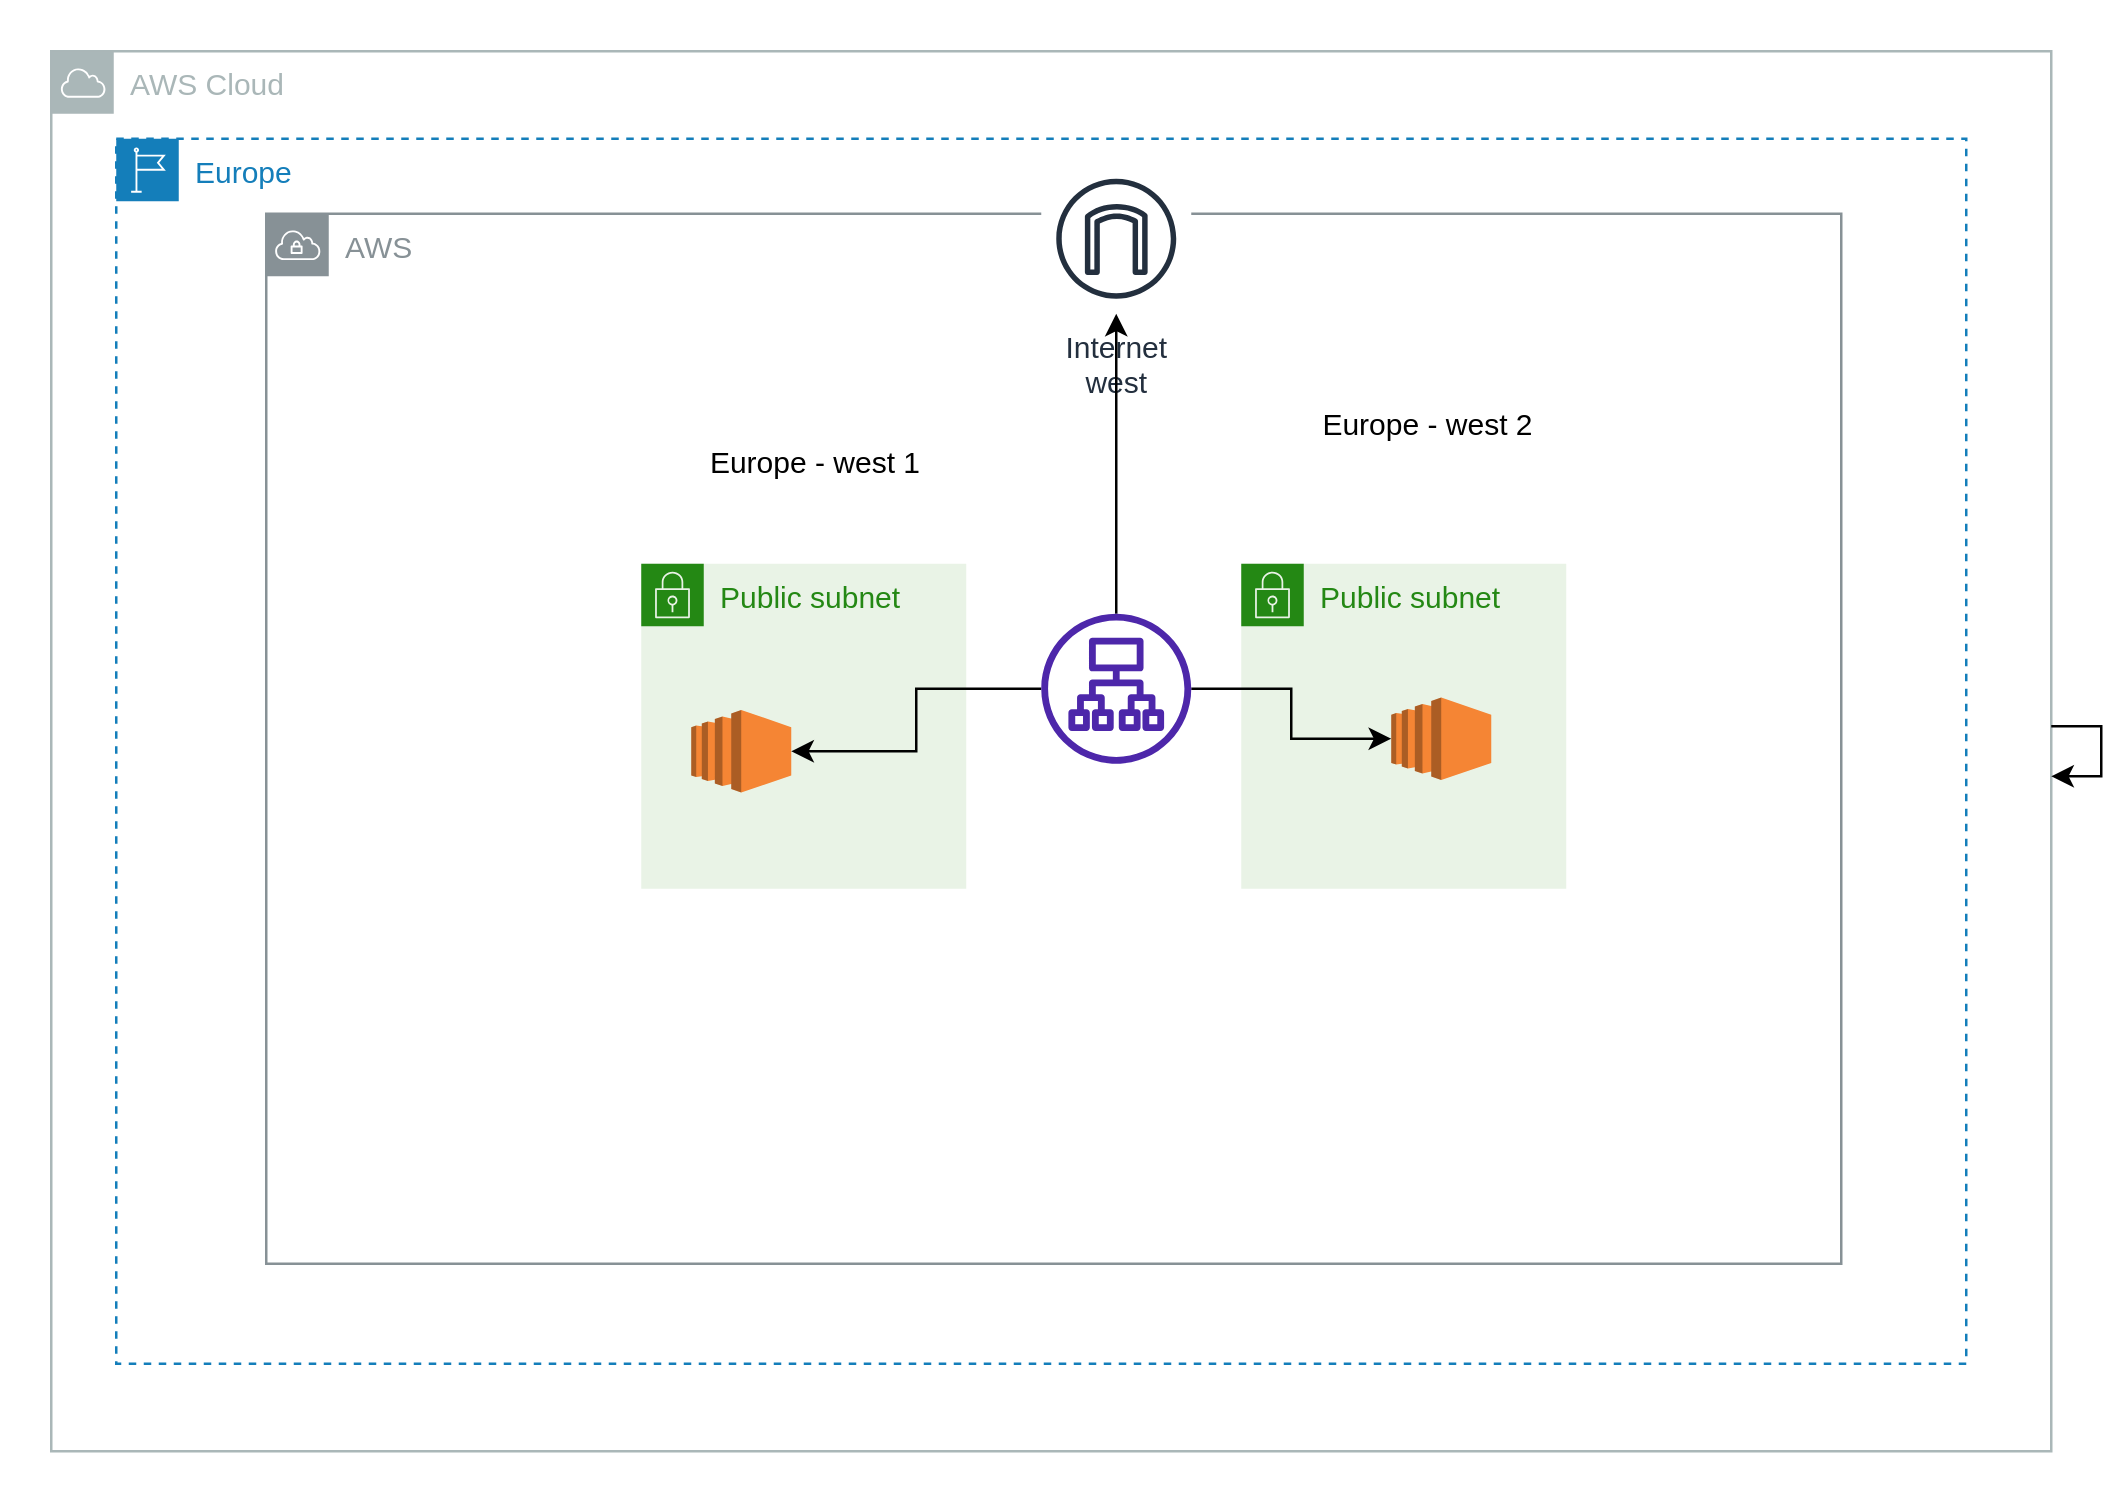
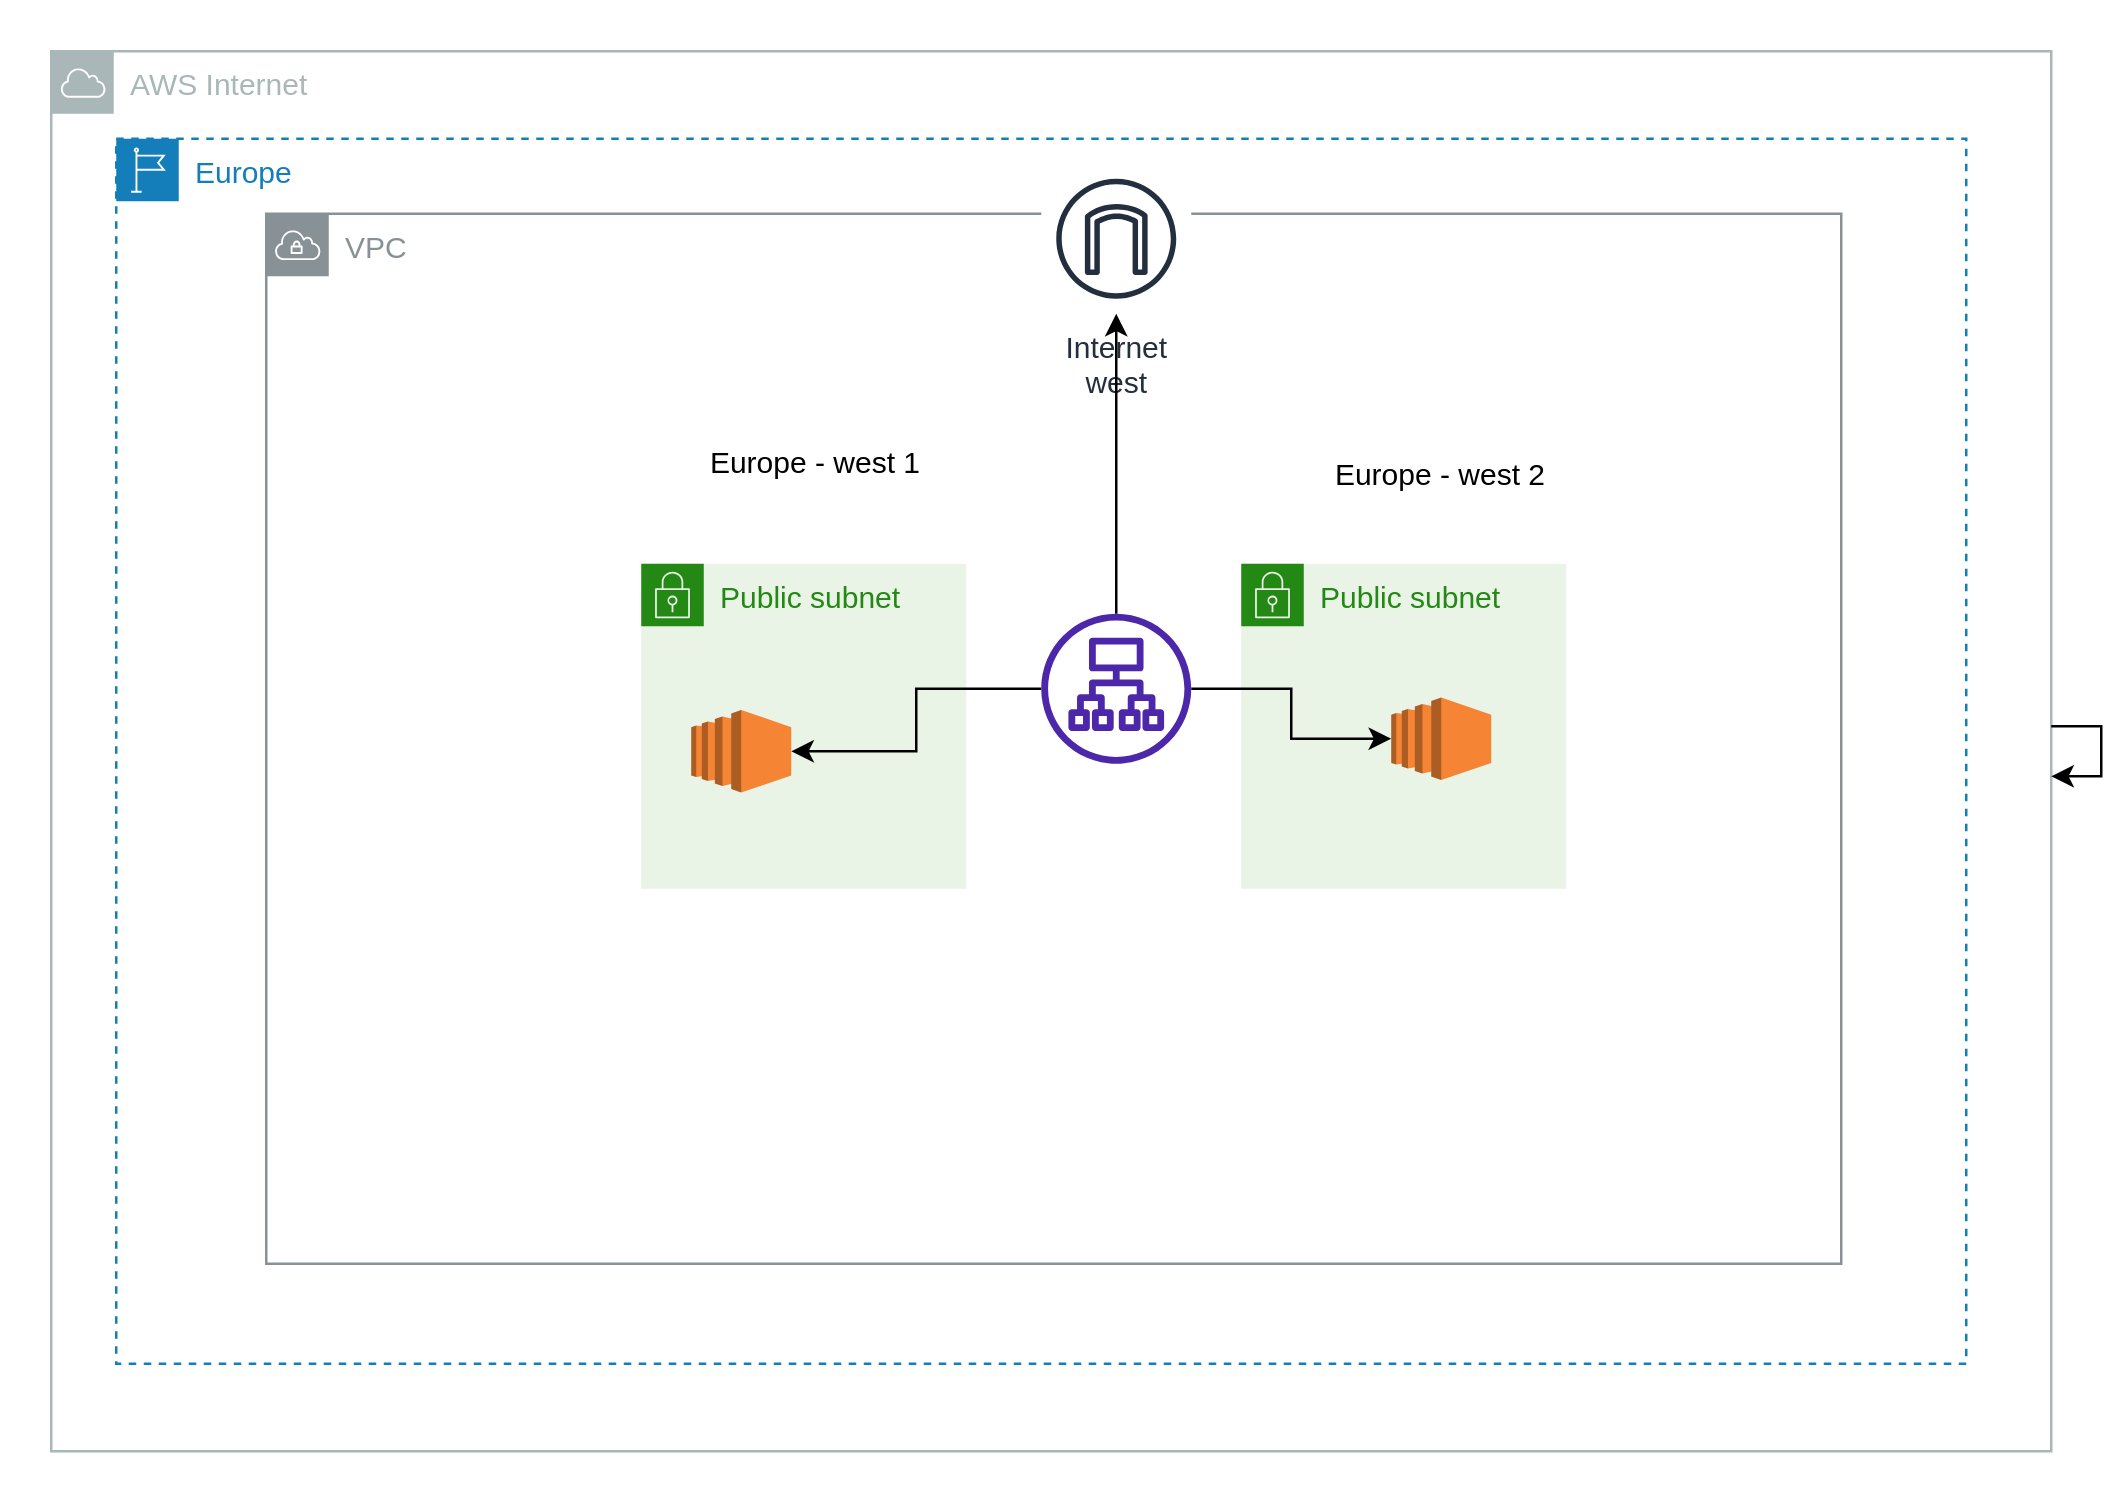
node "AWS Cloud": label "AWS Cloud" -> "AWS Internet"
node "AWS": label "AWS" -> "VPC"
node "Europe - west 2": moved (1429, 426) -> (1441, 476)
